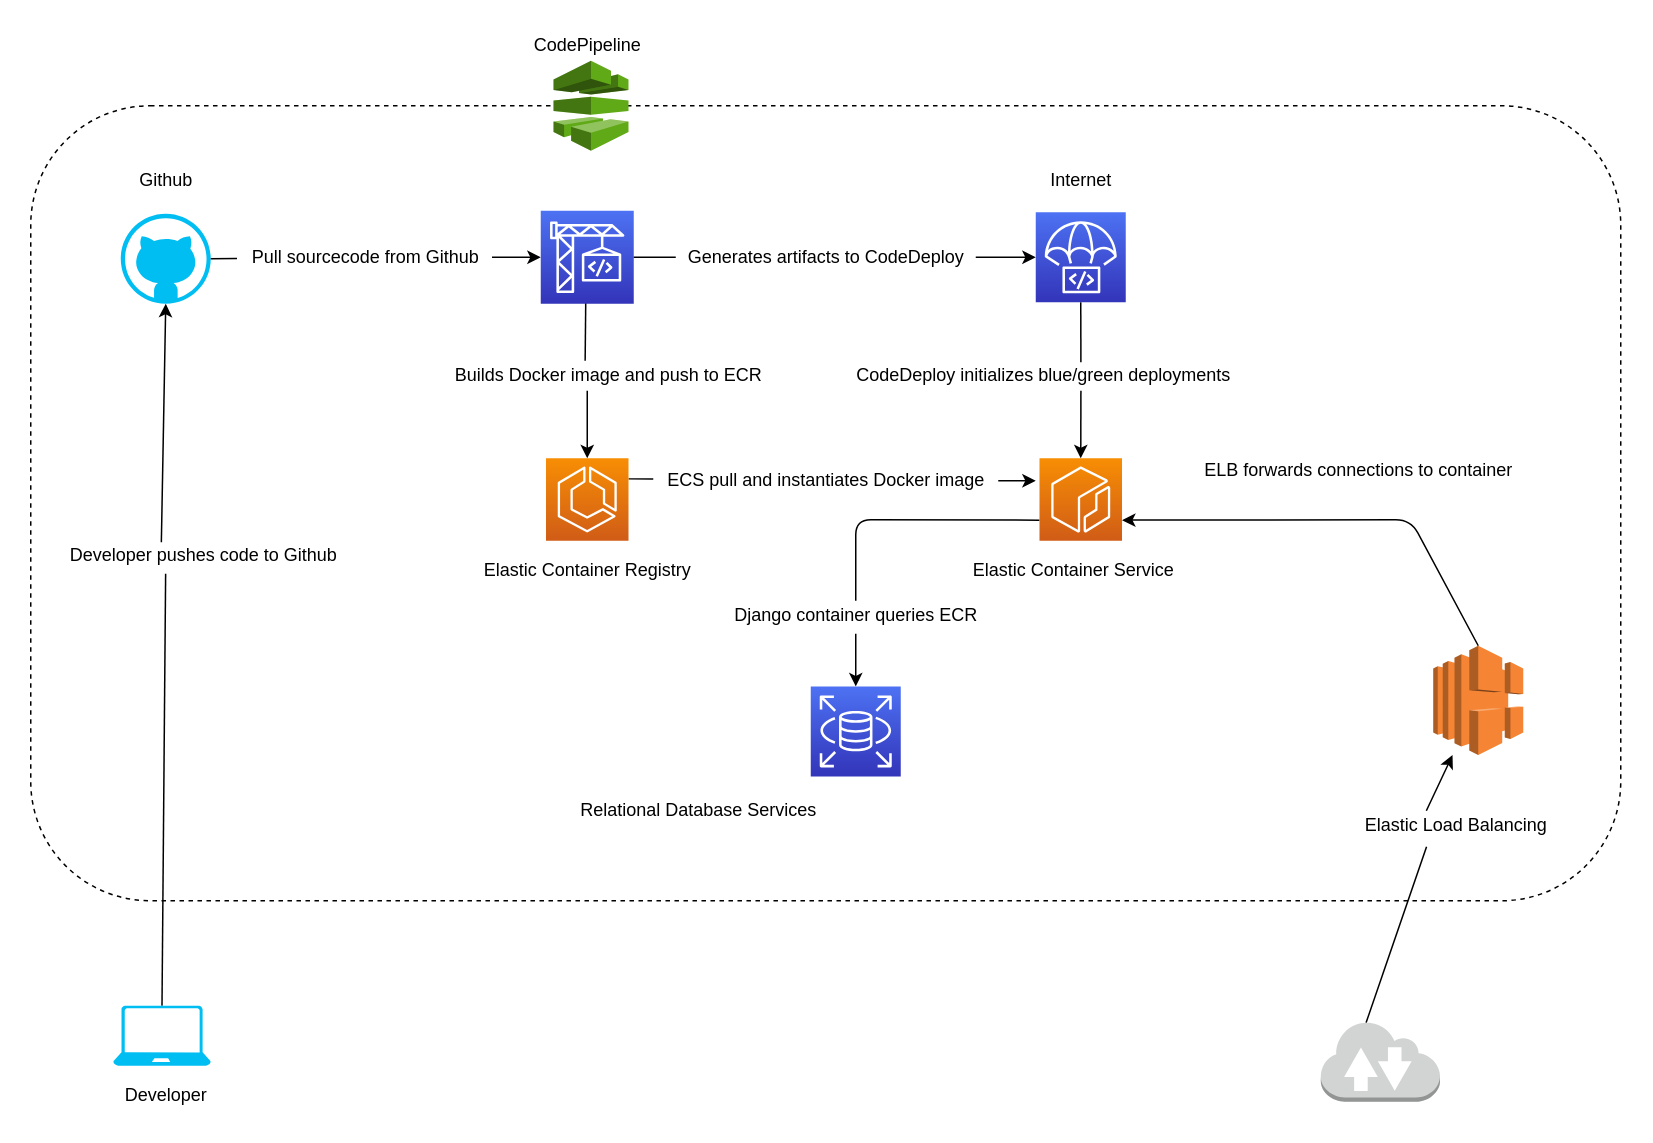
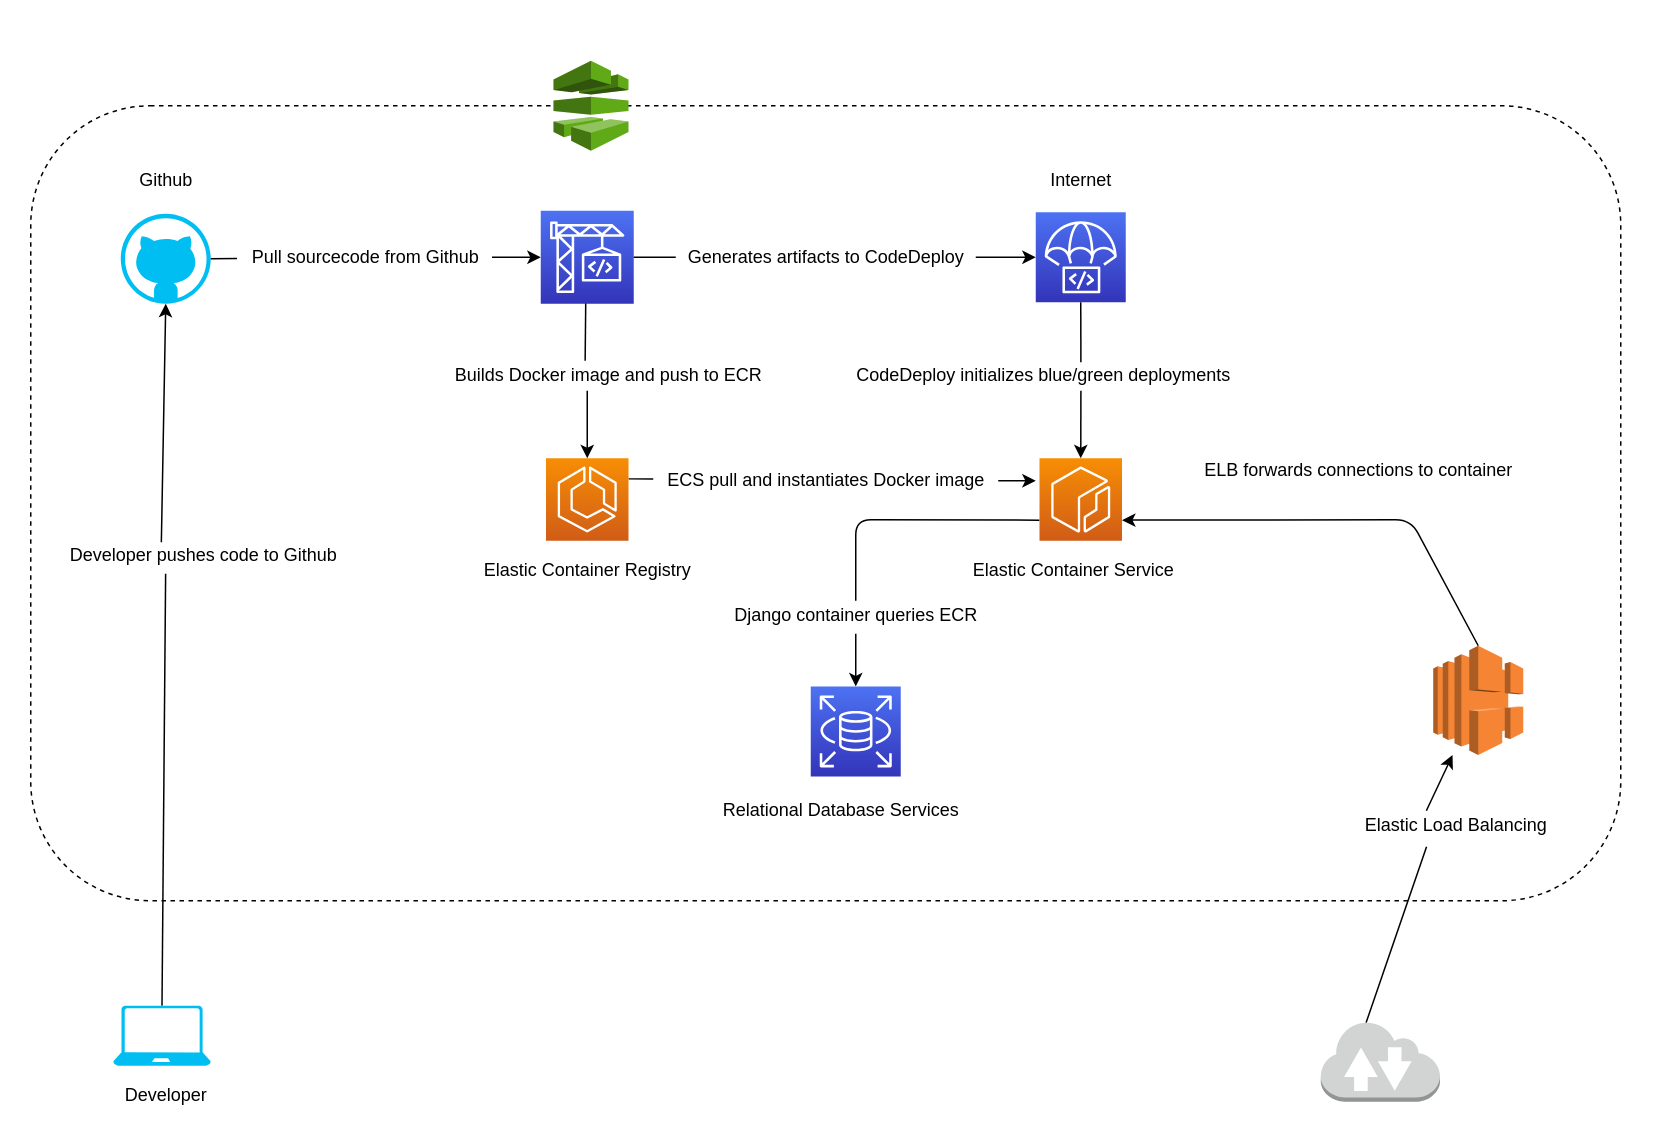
node "CodePipeline": removed
node "Relational Database Services": moved (698, 811) -> (841, 811)
